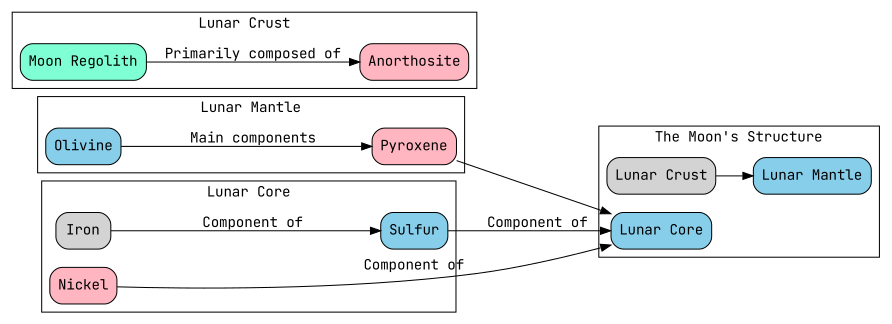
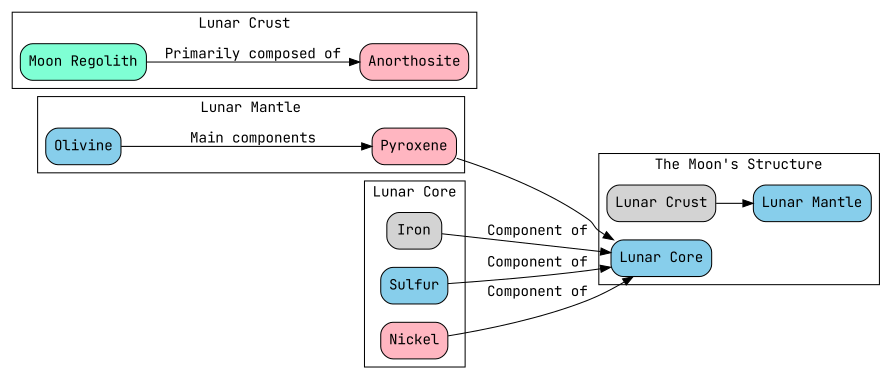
edge "Iron" -> "Sulfur": now "Iron" -> "Lunar Core"
